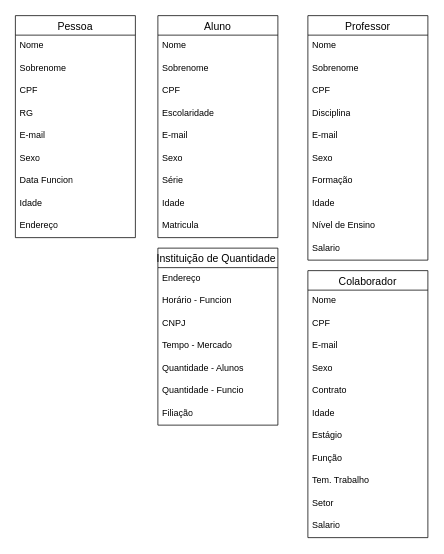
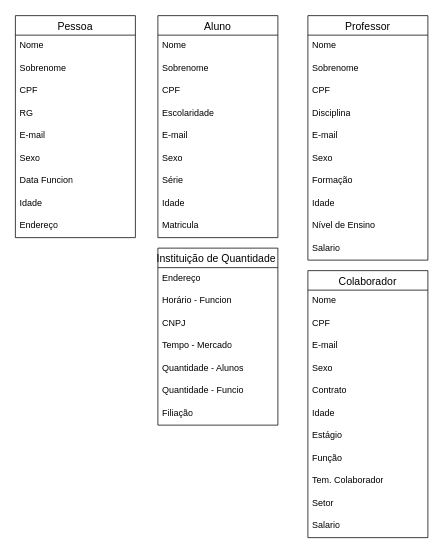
node "Tem. Trabalho": label "Tem. Trabalho" -> "Tem. Colaborador"
